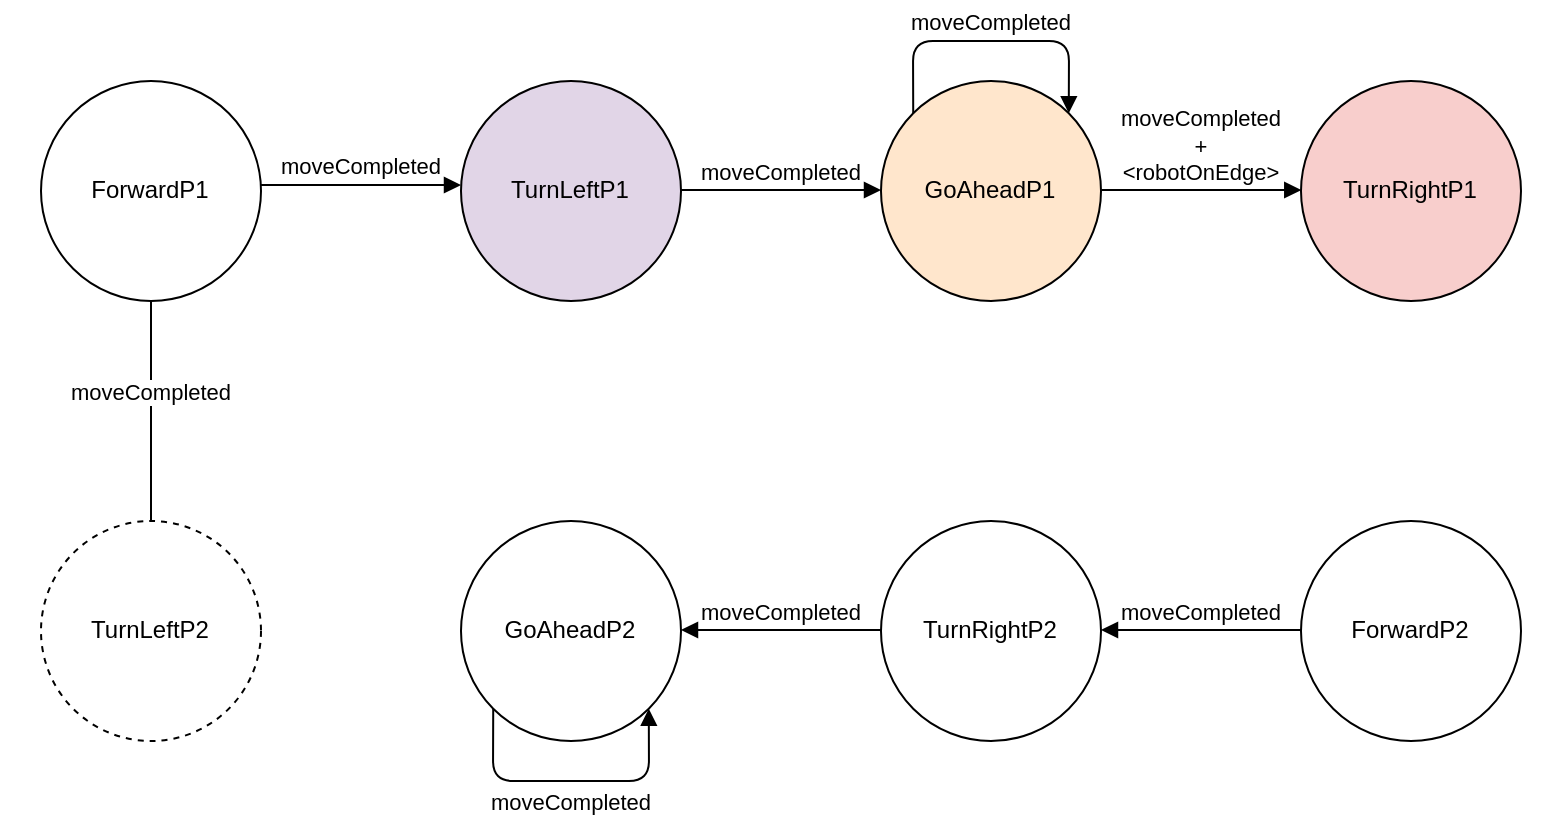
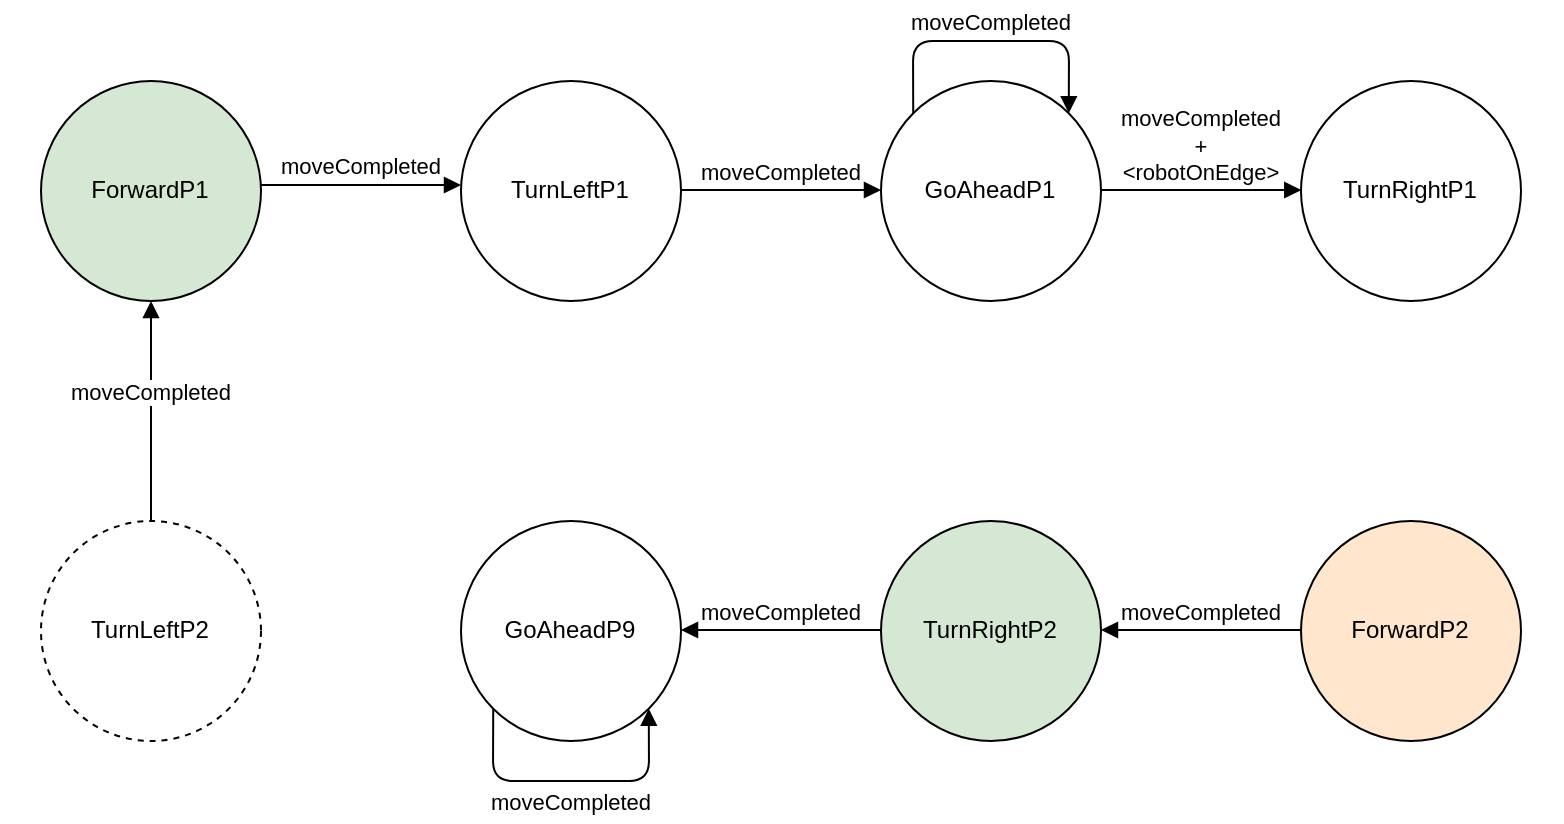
node "ForwardP1": fillcolor #ffffff -> #d5e8d4
node "TurnLeftP1": fillcolor #e1d5e7 -> #ffffff
node "GoAheadP1": fillcolor #ffe6cc -> #ffffff
node "TurnRightP1": fillcolor #f8cecc -> #ffffff
edge "ForwardP1" -- "TurnLeftP2": arrowhead none -> block
node "GoAheadP2": label "GoAheadP2" -> "GoAheadP9"
node "TurnRightP2": fillcolor #ffffff -> #d5e8d4
node "ForwardP2": fillcolor #ffffff -> #ffe6cc
